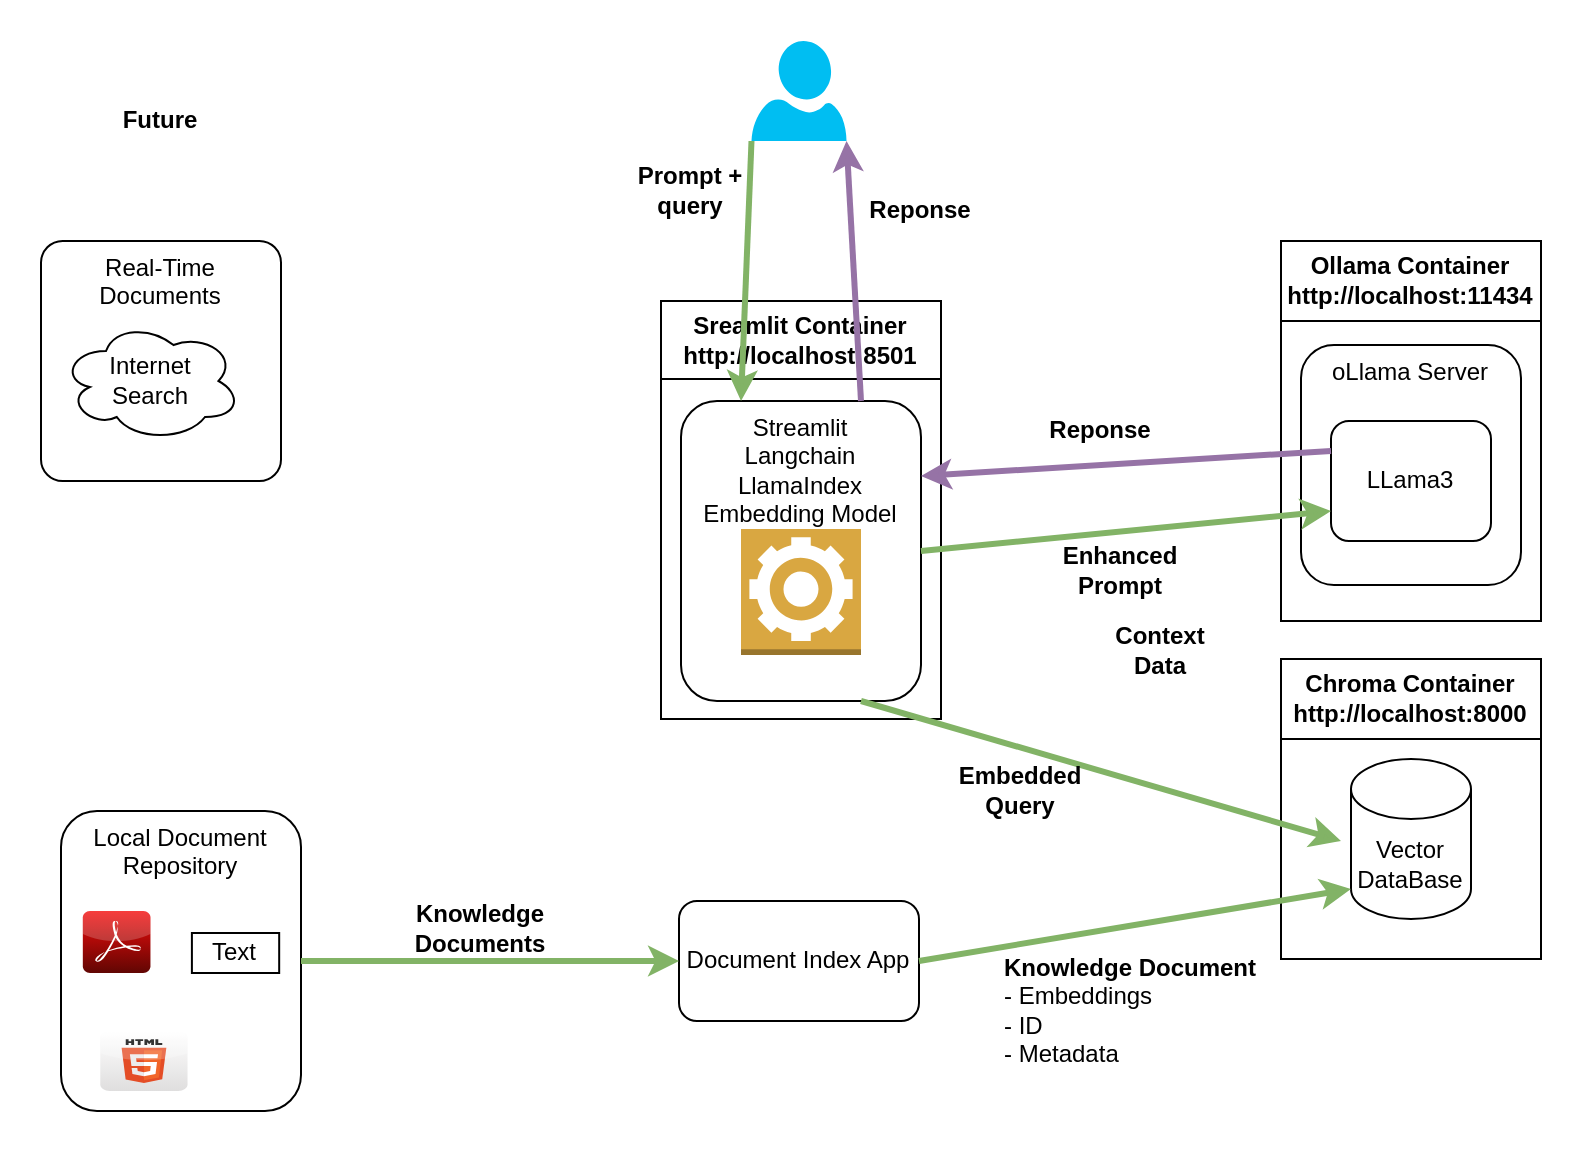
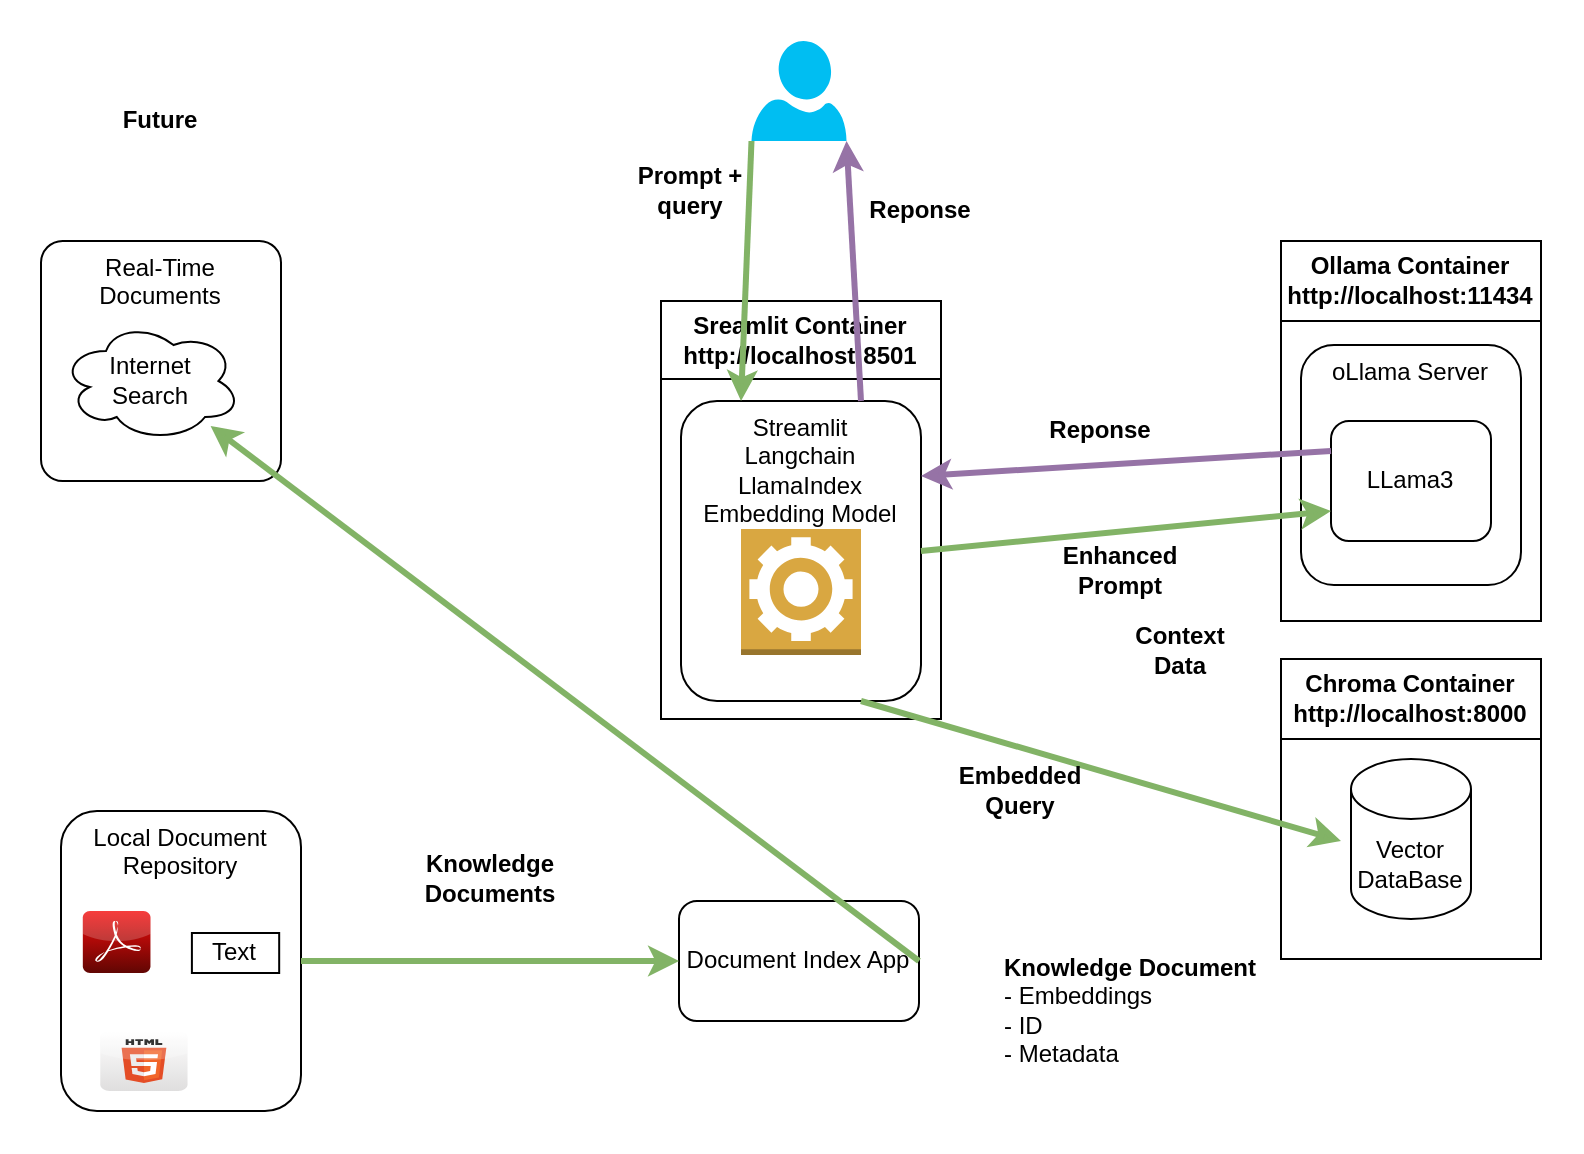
node "Context Data": moved (1161, 651) -> (1181, 651)
edge "Document Index App" -> "Vector DataBase": now "Document Index App" -> "Internet Search"
node "Knowledge Documents": moved (481, 929) -> (491, 879)
